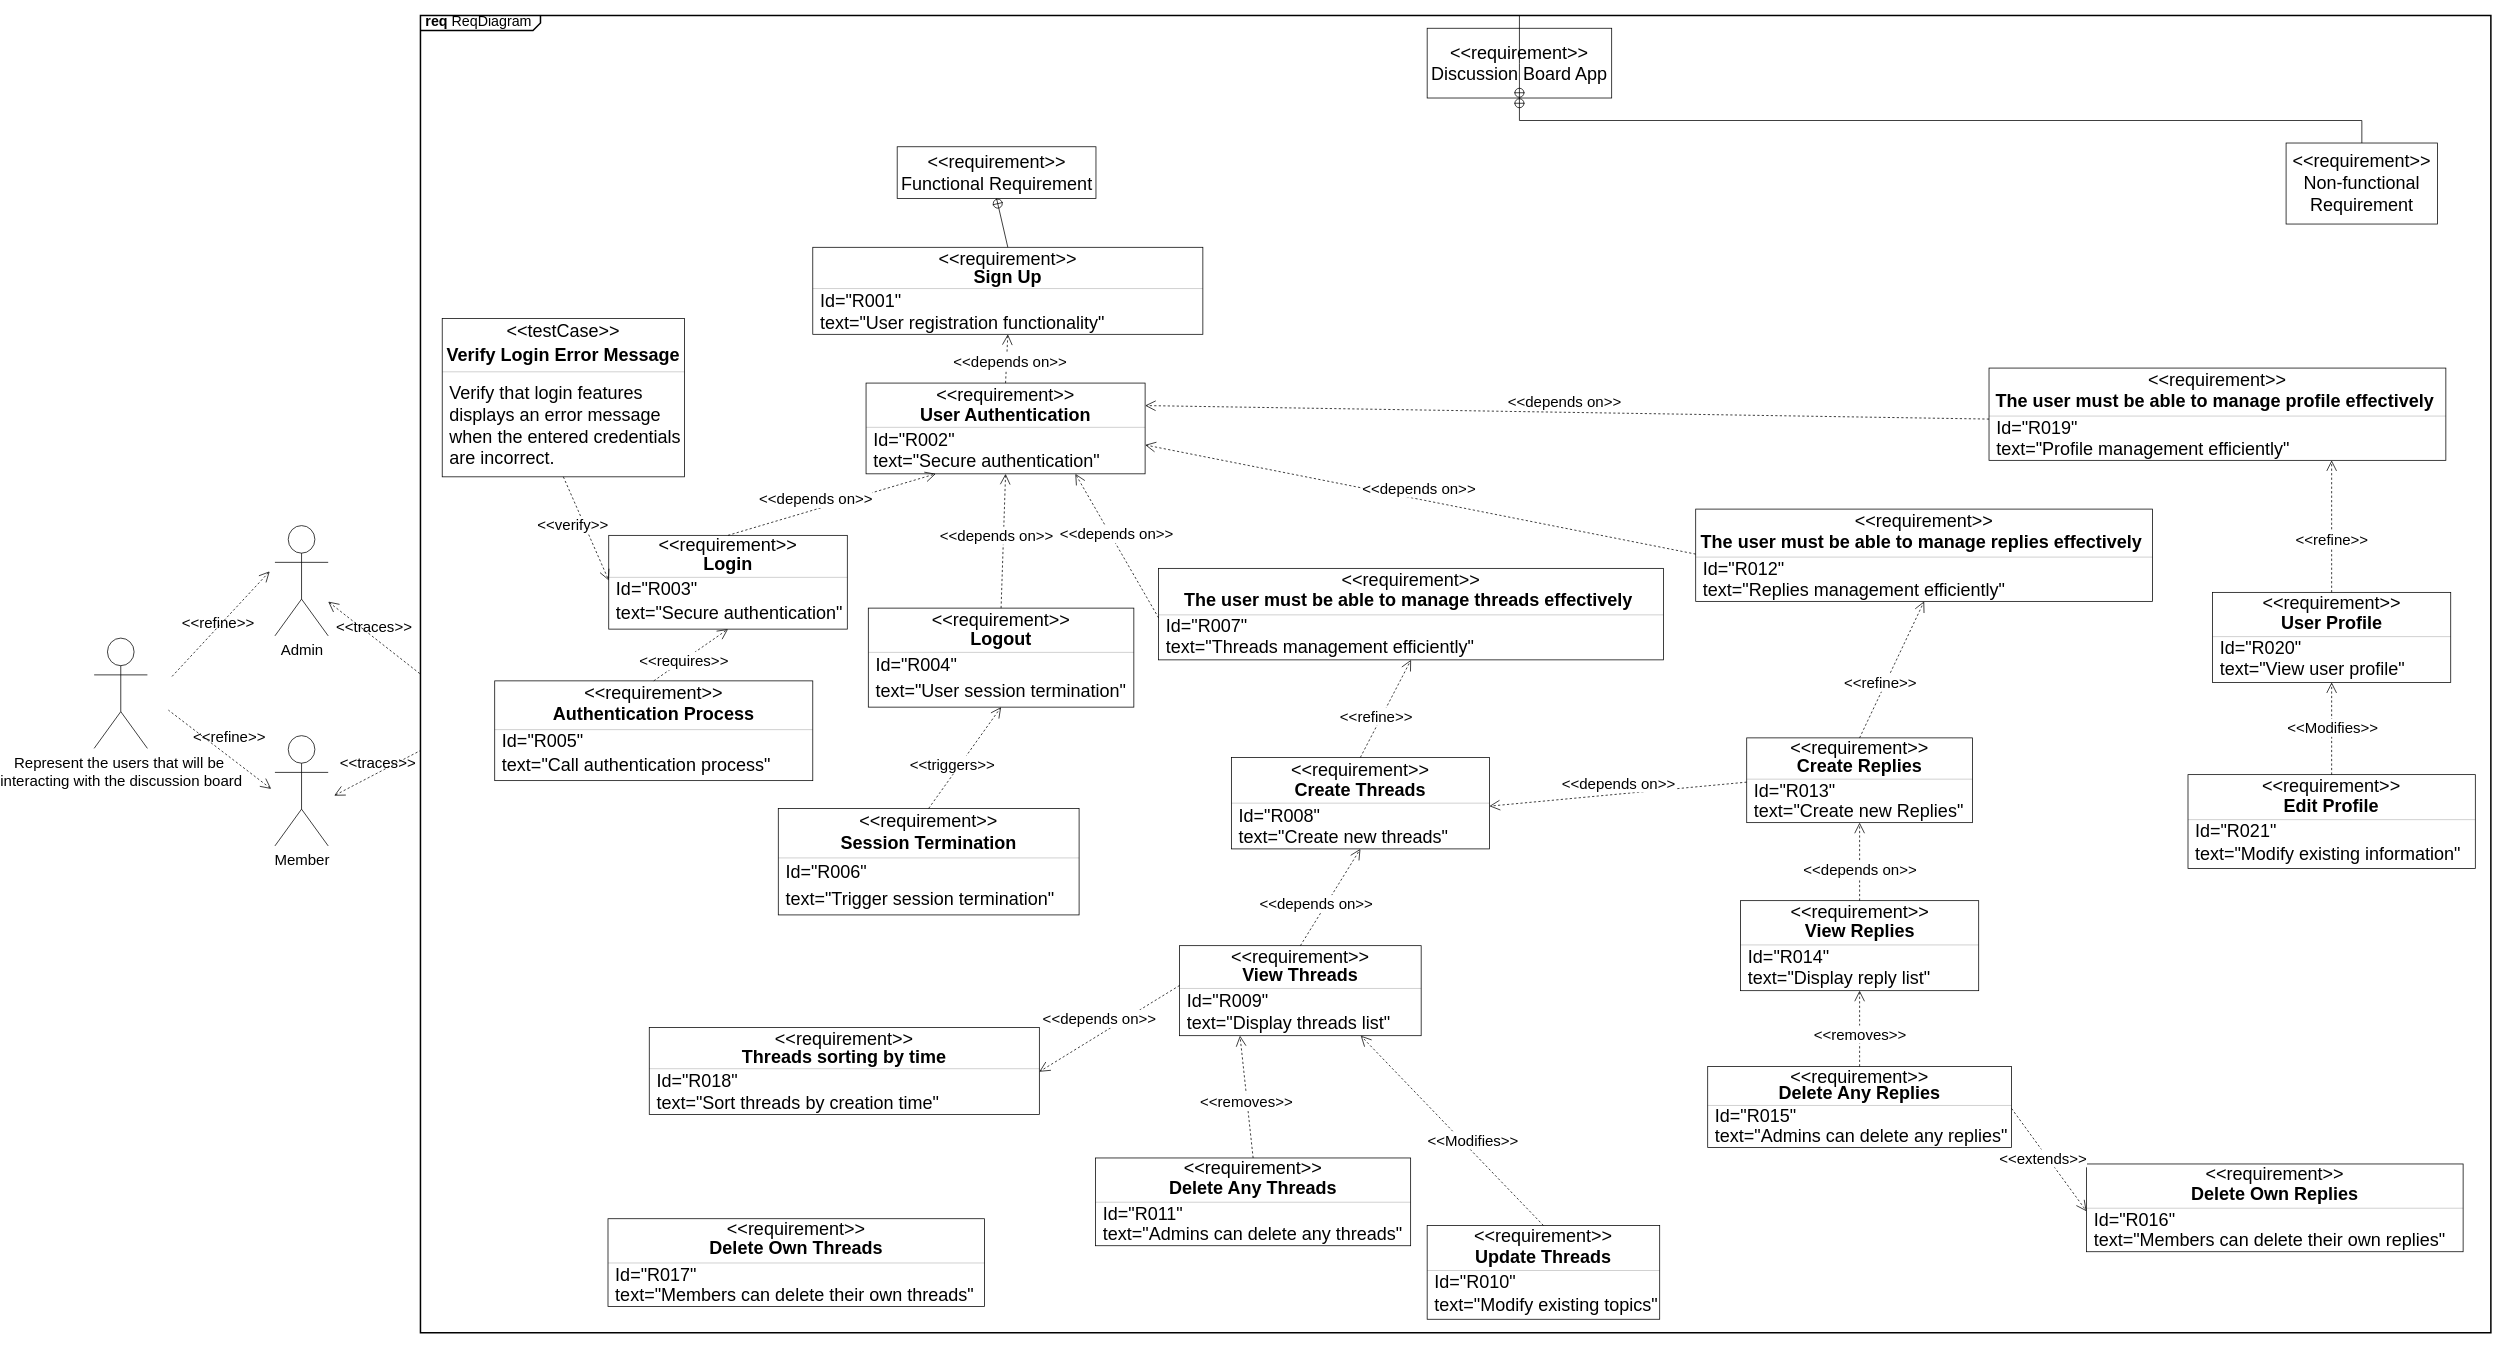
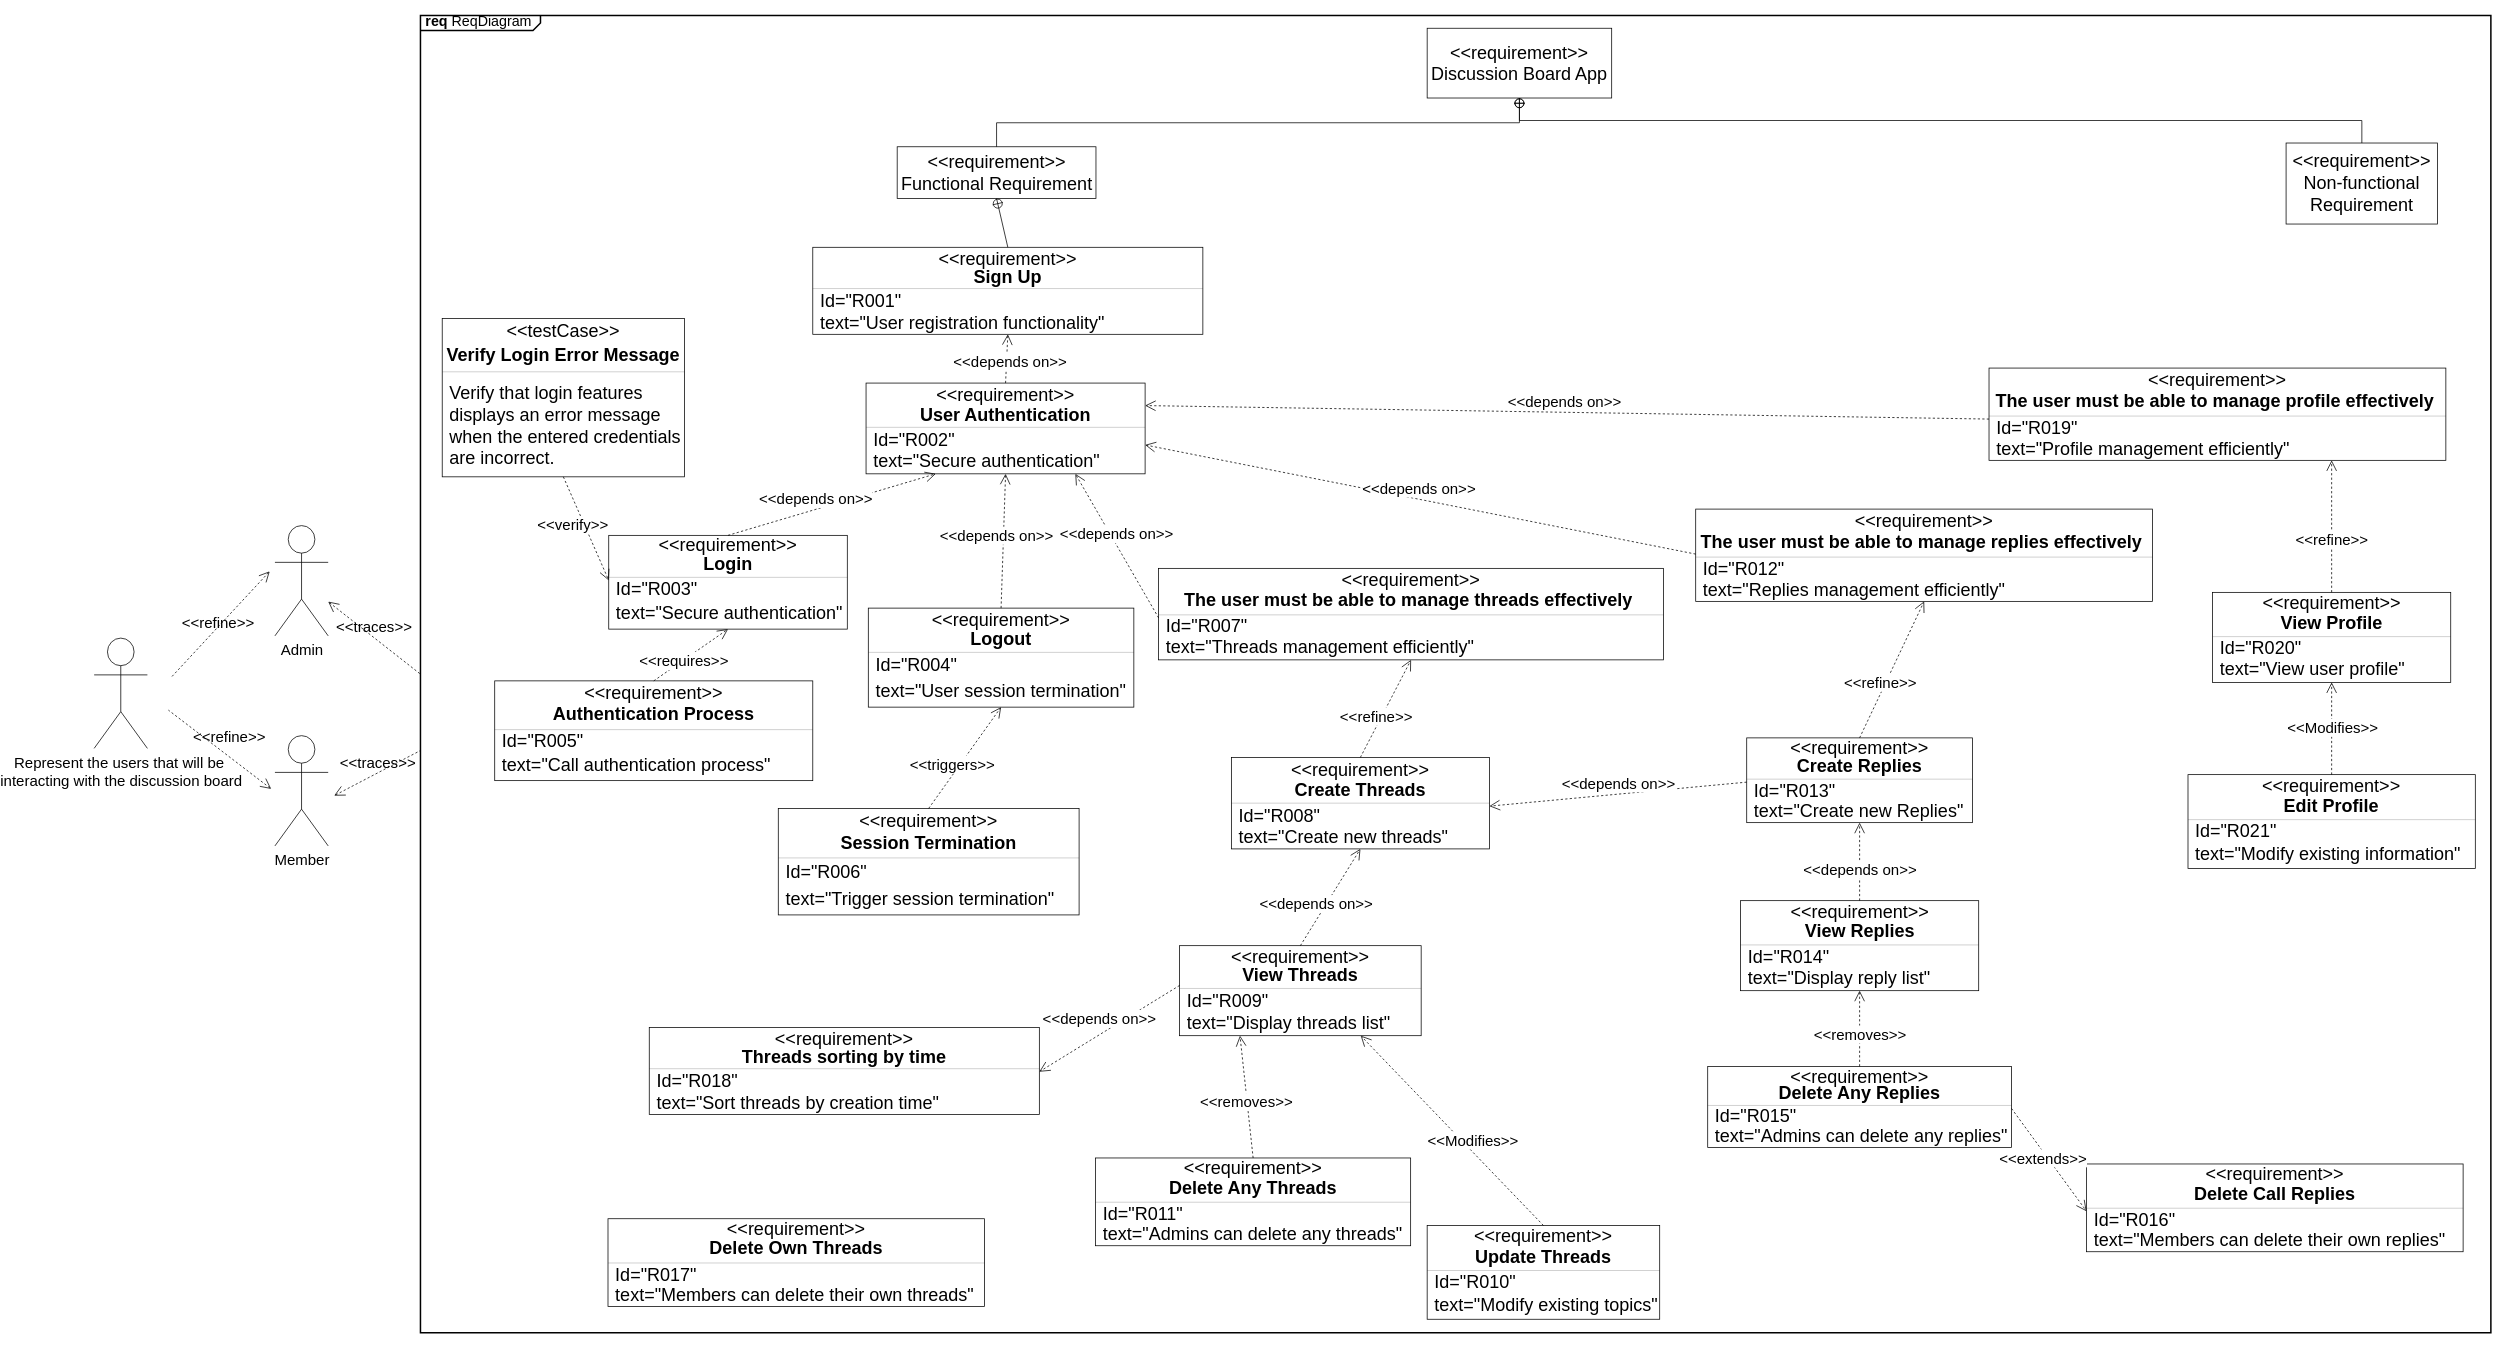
edge "req ReqDiagram" -> "<<requirement>> Discussion Board App": now "<<requirement>> Functional Requirement" -> "<<requirement>> Discussion Board App"
node "User Profile": label "User Profile" -> "View Profile"
node "Delete Own Replies": label "Delete Own Replies" -> "Delete Call Replies"
